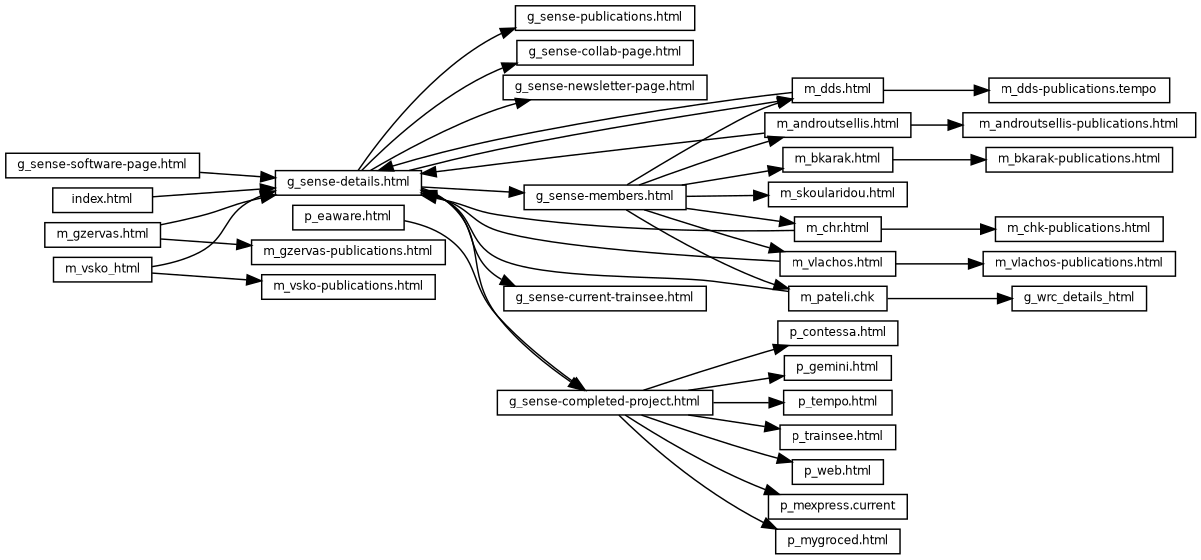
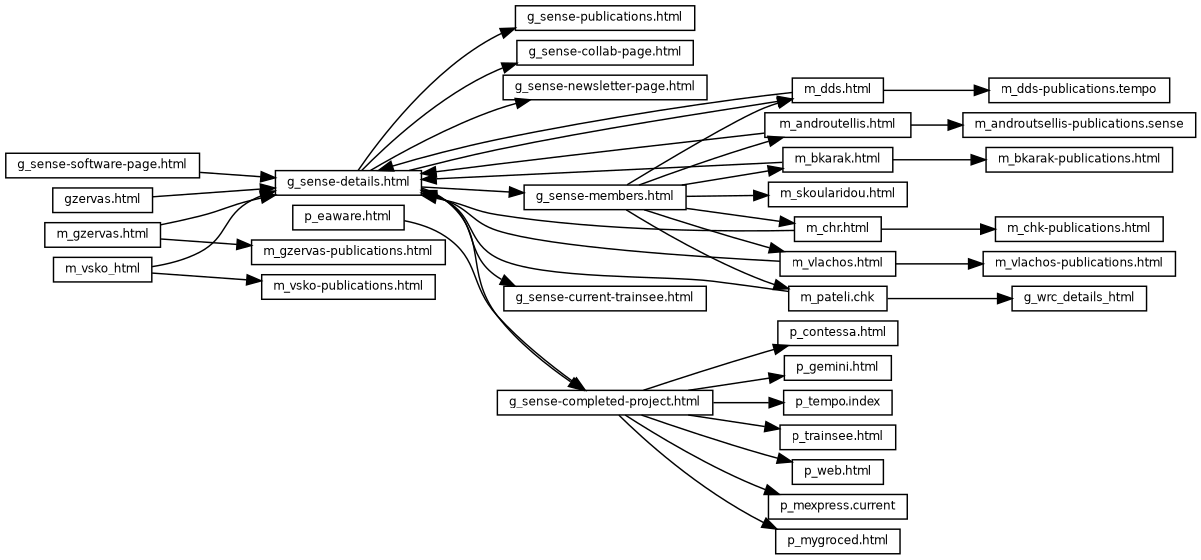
node "m_androutsellis.html": label "m_androutsellis.html" -> "m_androutellis.html"
node "m_androutsellis-publications.html": label "m_androutsellis-publications.html" -> "m_androutsellis-publications.sense"
edge "m_bkarak.html" -> "g_sense-details.html": added
node "index.html": label "index.html" -> "gzervas.html"
node "p_tempo.html": label "p_tempo.html" -> "p_tempo.index"
